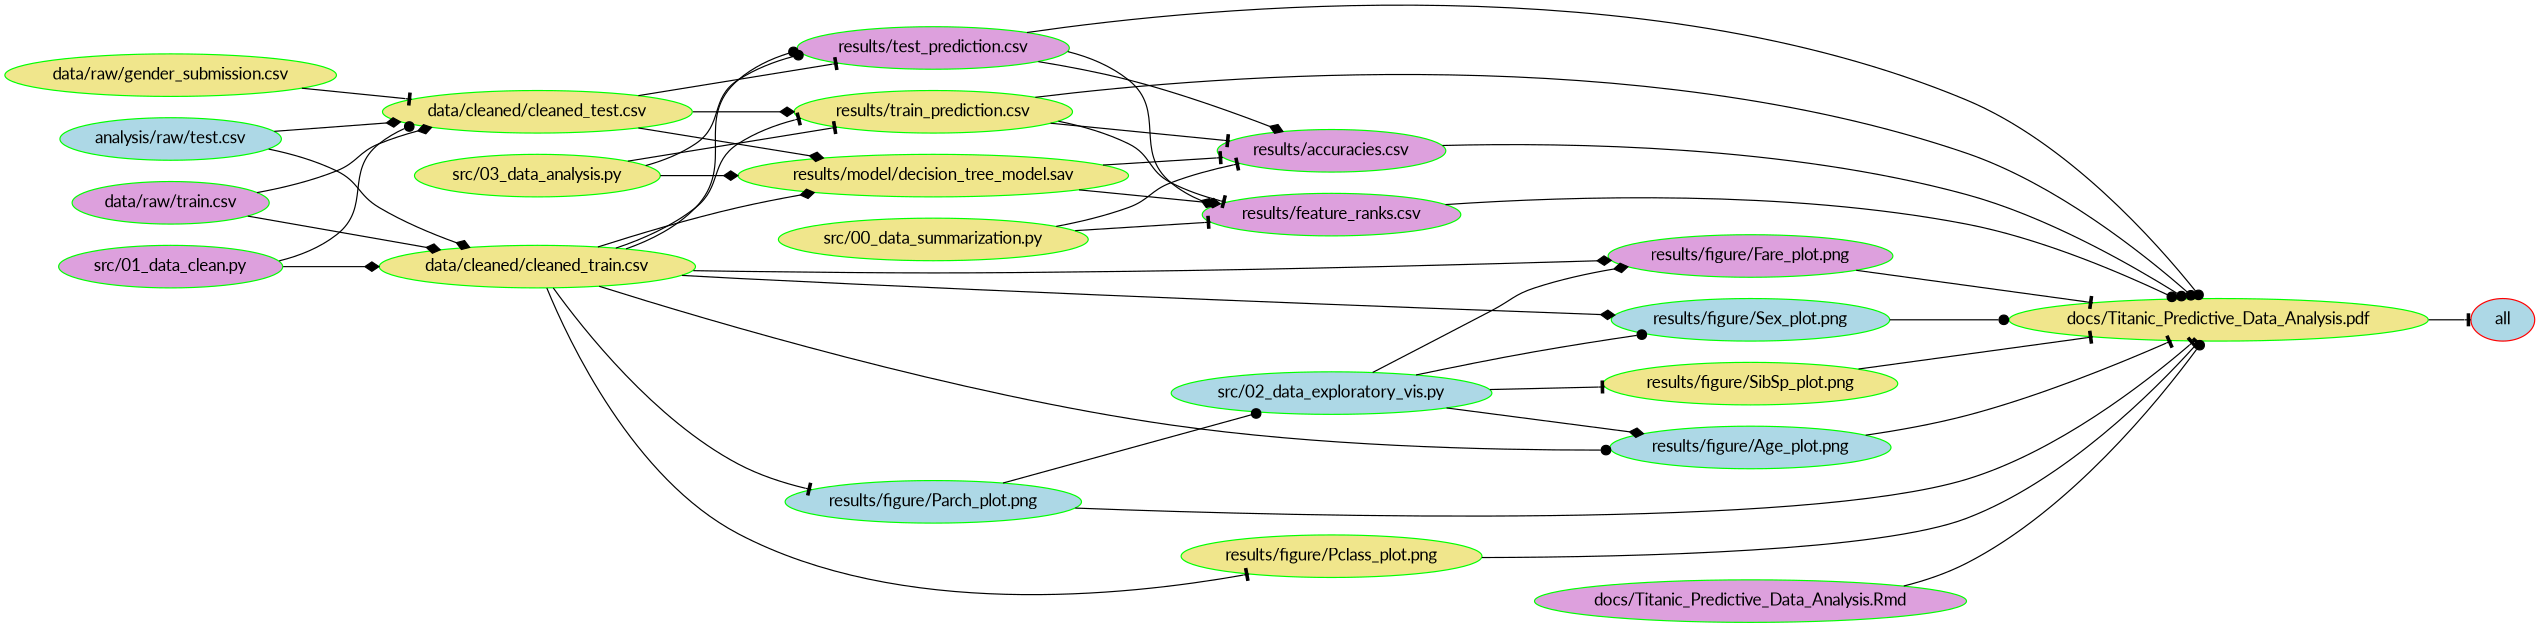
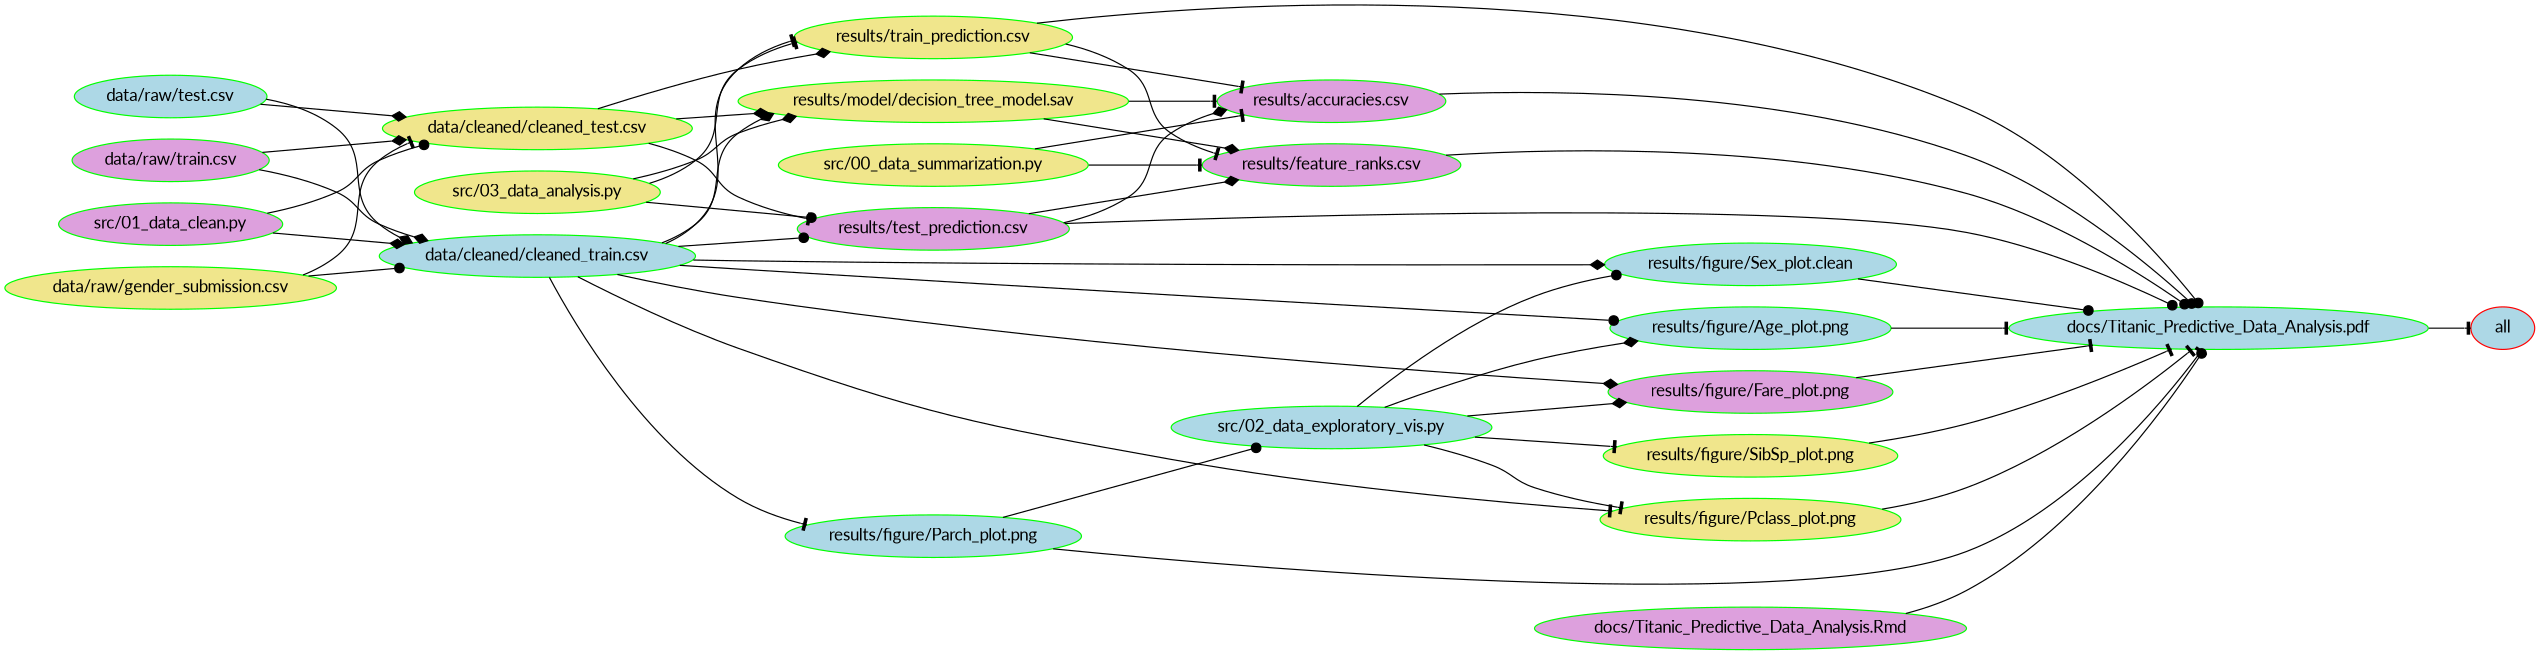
node "analysis/raw/test.csv": label "analysis/raw/test.csv" -> "data/raw/test.csv"
node "data/cleaned/cleaned_train.csv": fillcolor khaki -> lightblue
edge "data/raw/gender_submission.csv" -> "data/cleaned/cleaned_train.csv": added
node "results/figure/Sex_plot.png": label "results/figure/Sex_plot.png" -> "results/figure/Sex_plot.clean"
node "docs/Titanic_Predictive_Data_Analysis.pdf": fillcolor khaki -> lightblue
edge "src/02_data_exploratory_vis.py" -> "results/figure/Pclass_plot.png": added
